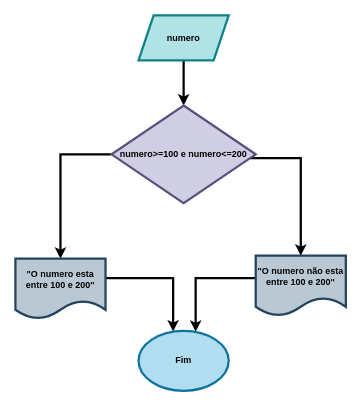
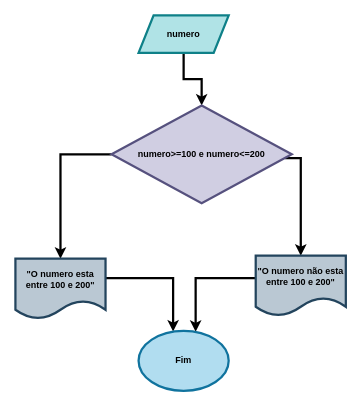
node "numero": size 90x45 -> 90x38
node "numero>=100 e numero<=200": size 144x98 -> 180x98
